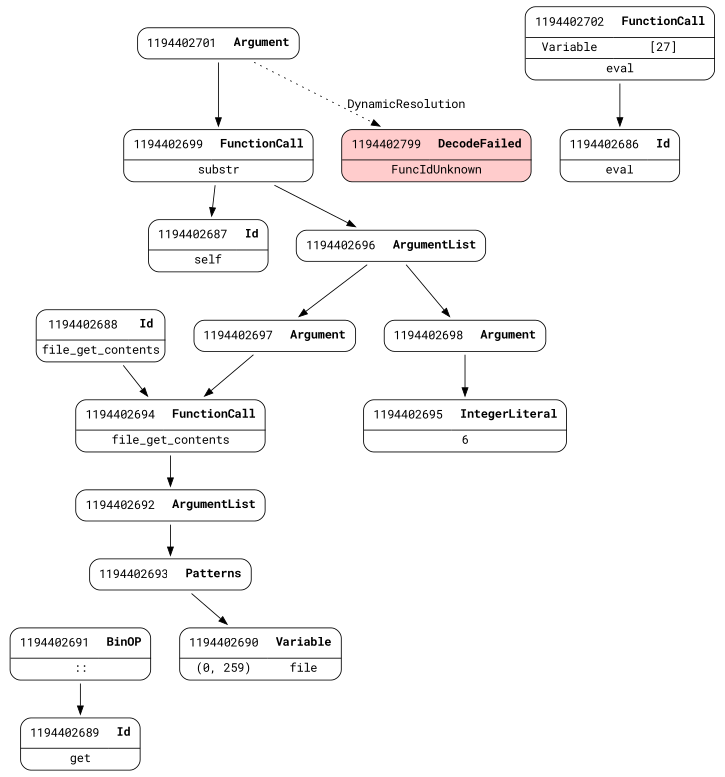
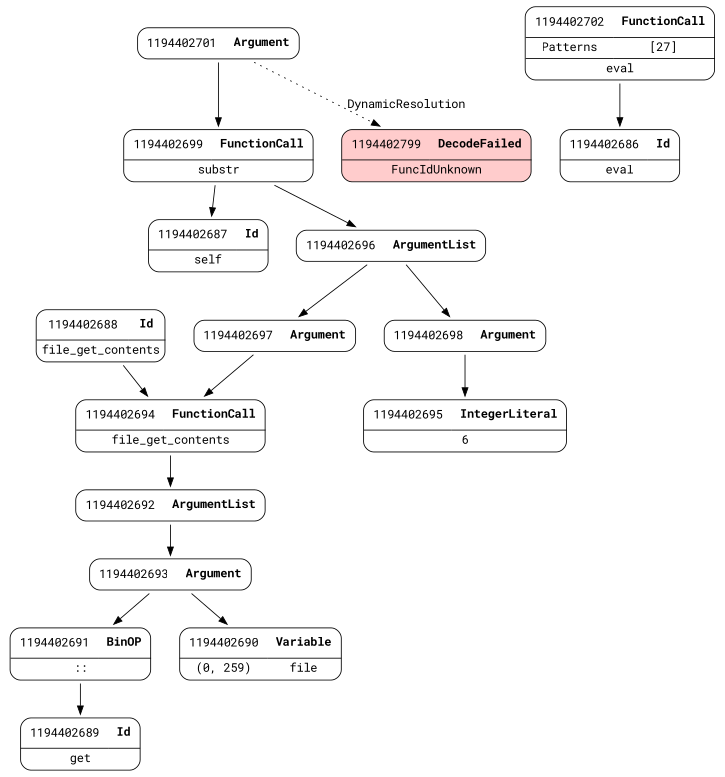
node "1194402702": text "Variable" -> "Patterns"
node "1194402693": text "Patterns" -> "Argument"
edge "1194402693" -> "1194402691": added
